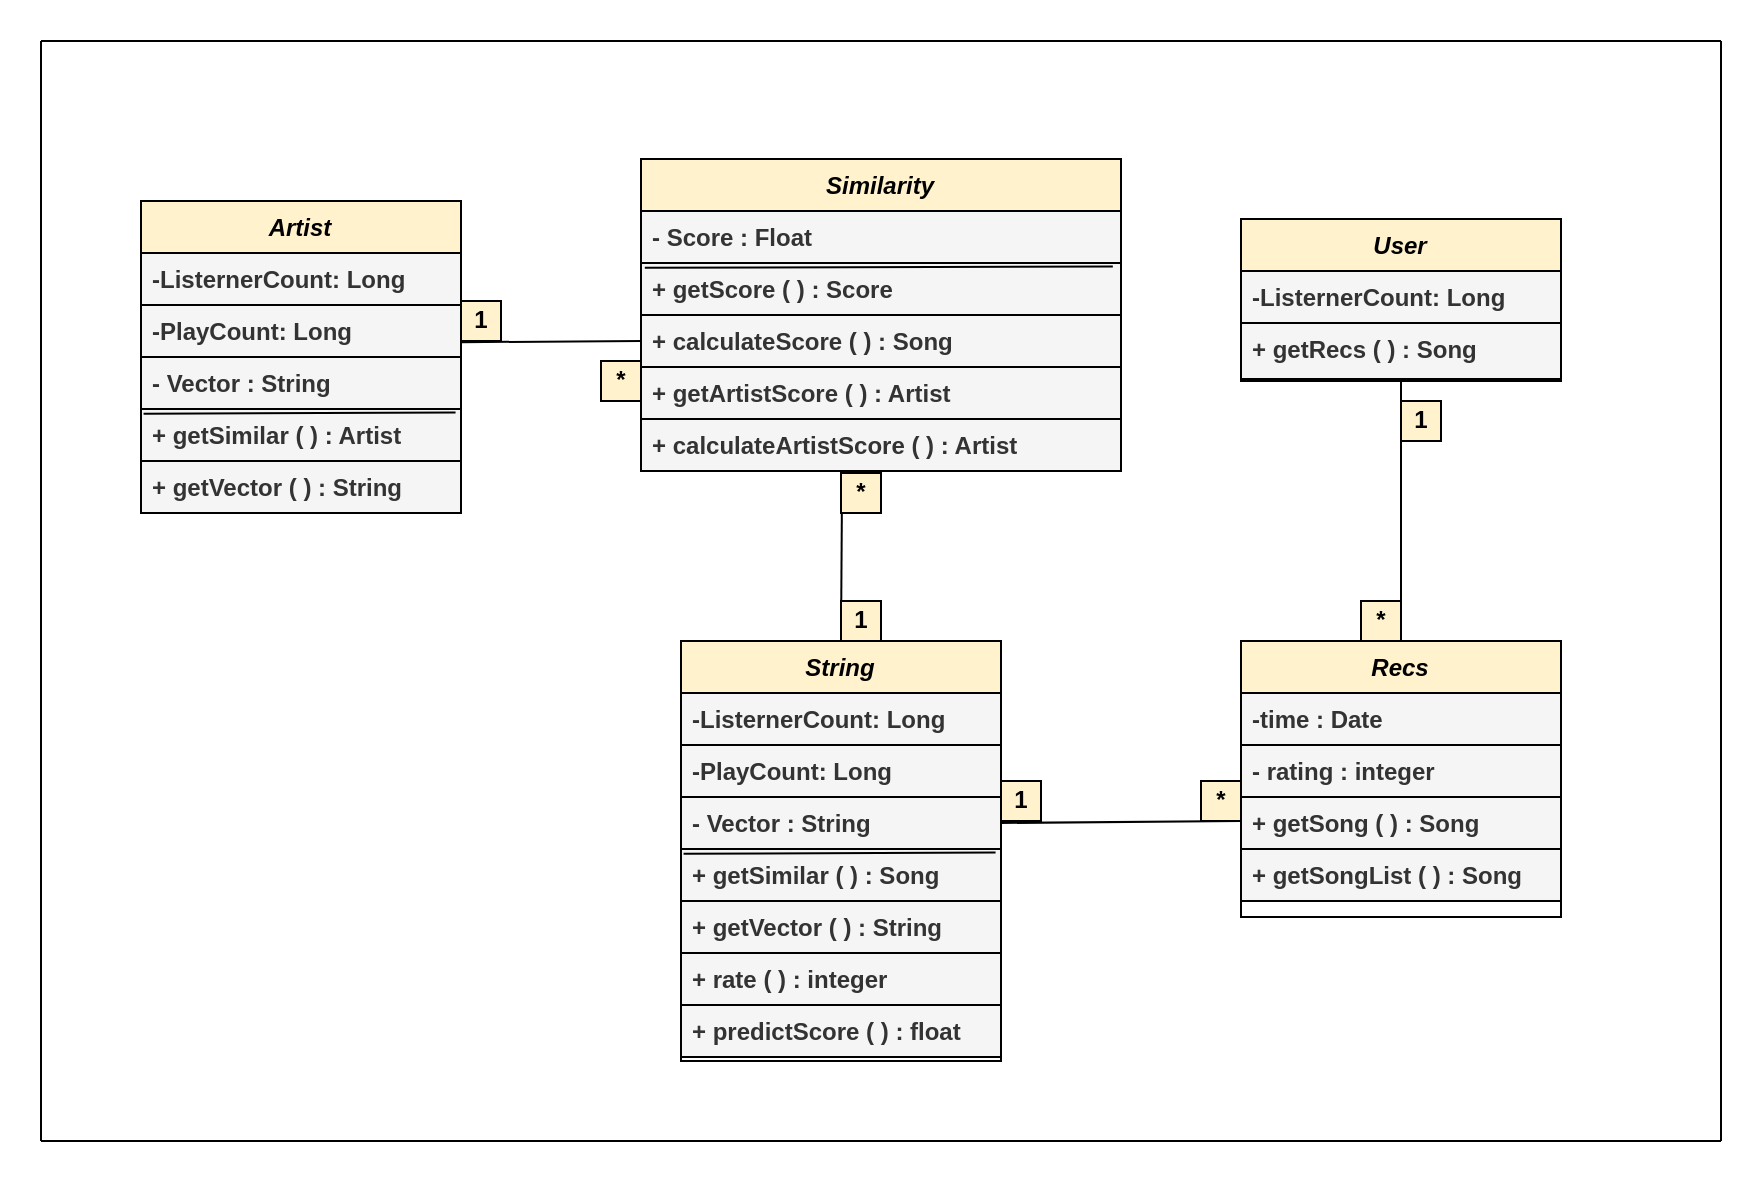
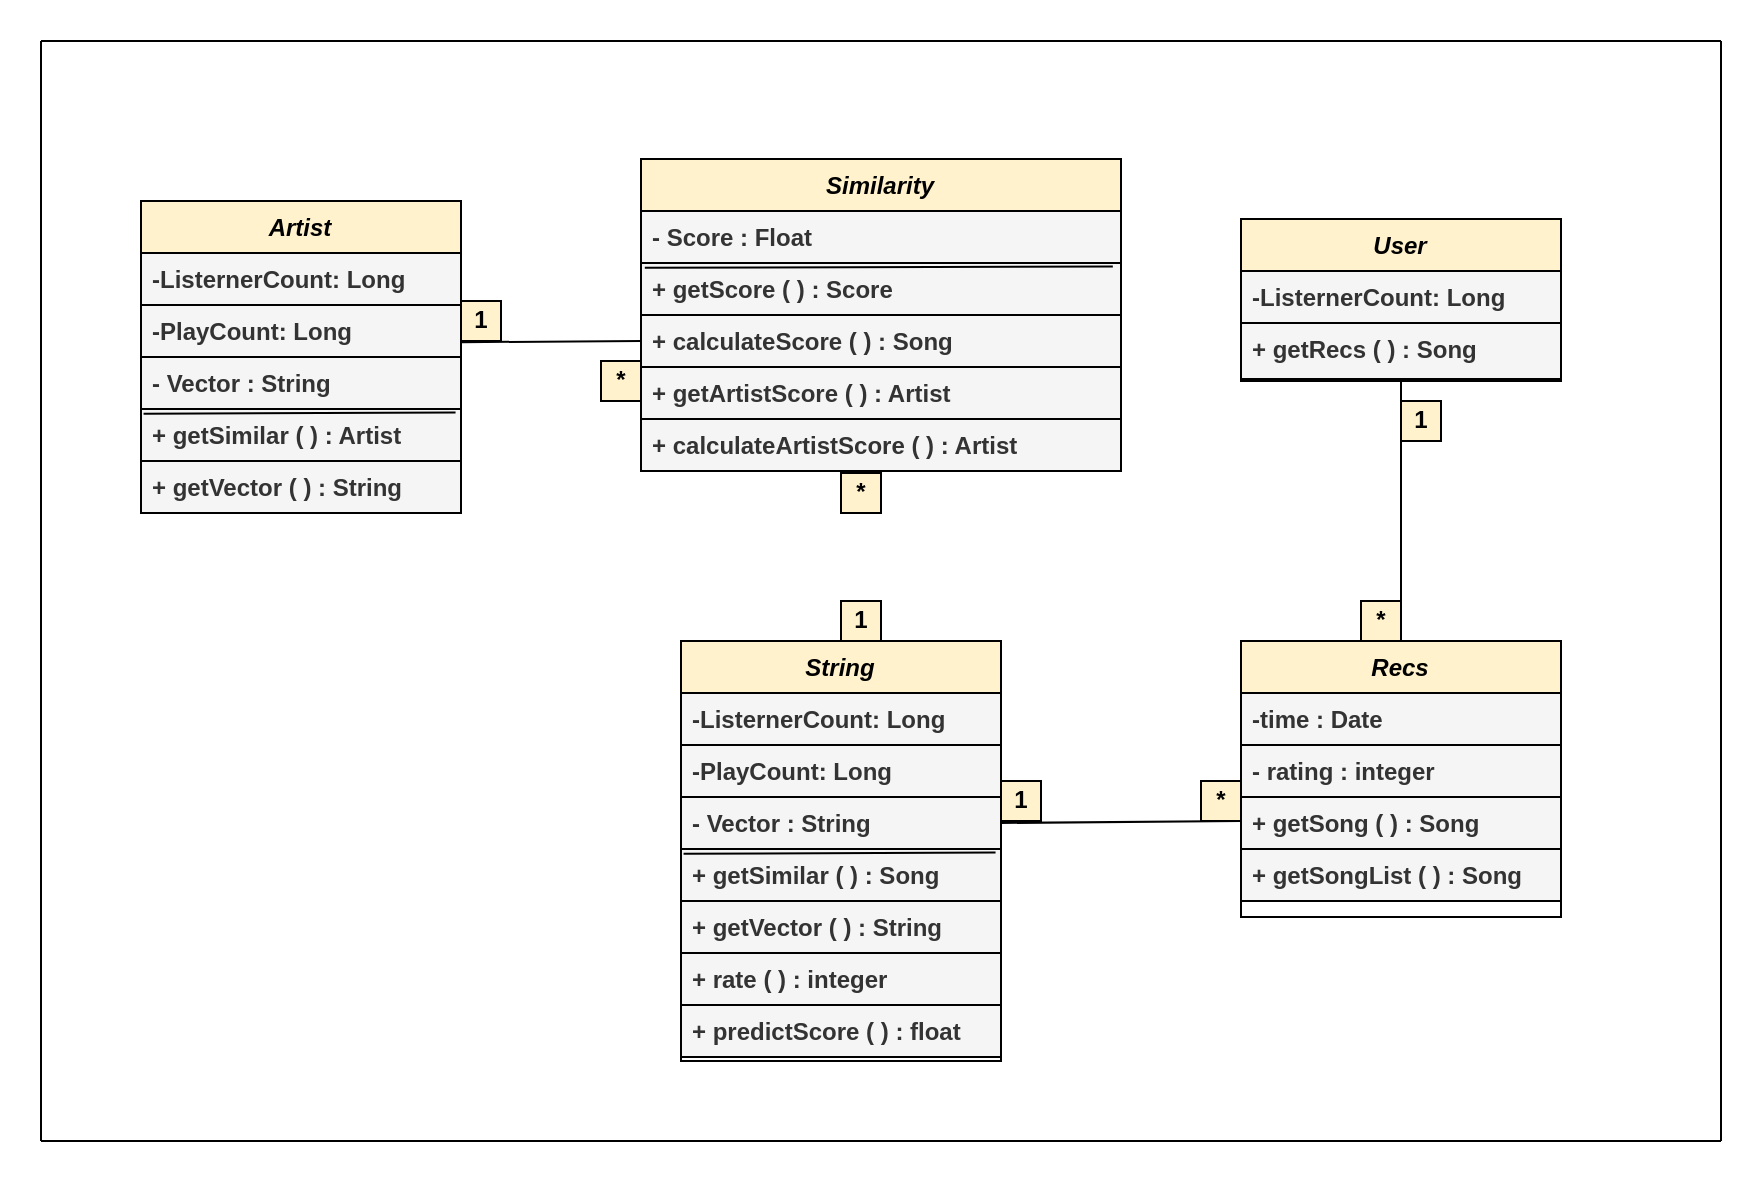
edge "+ calculateArtistScore ( ) : Artist" -- "String": removed
